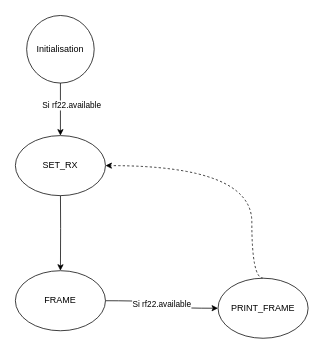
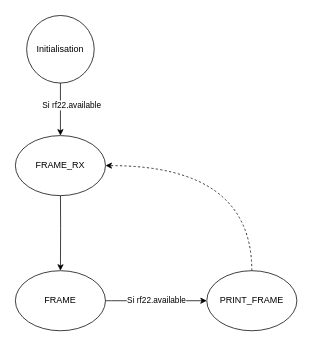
node "SET_RX": label "SET_RX" -> "FRAME_RX"
node "PRINT_FRAME": moved (263, 308) -> (252, 300)
